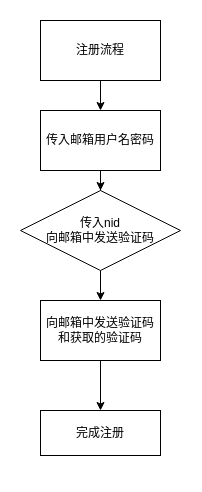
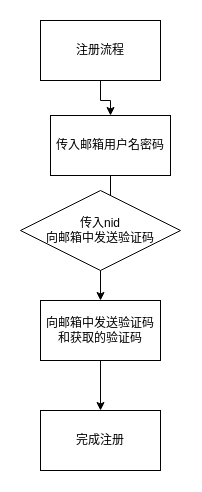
node "传入邮箱用户名密码": moved (101, 141) -> (111, 146)
node "完成注册": size 120x45 -> 120x60
